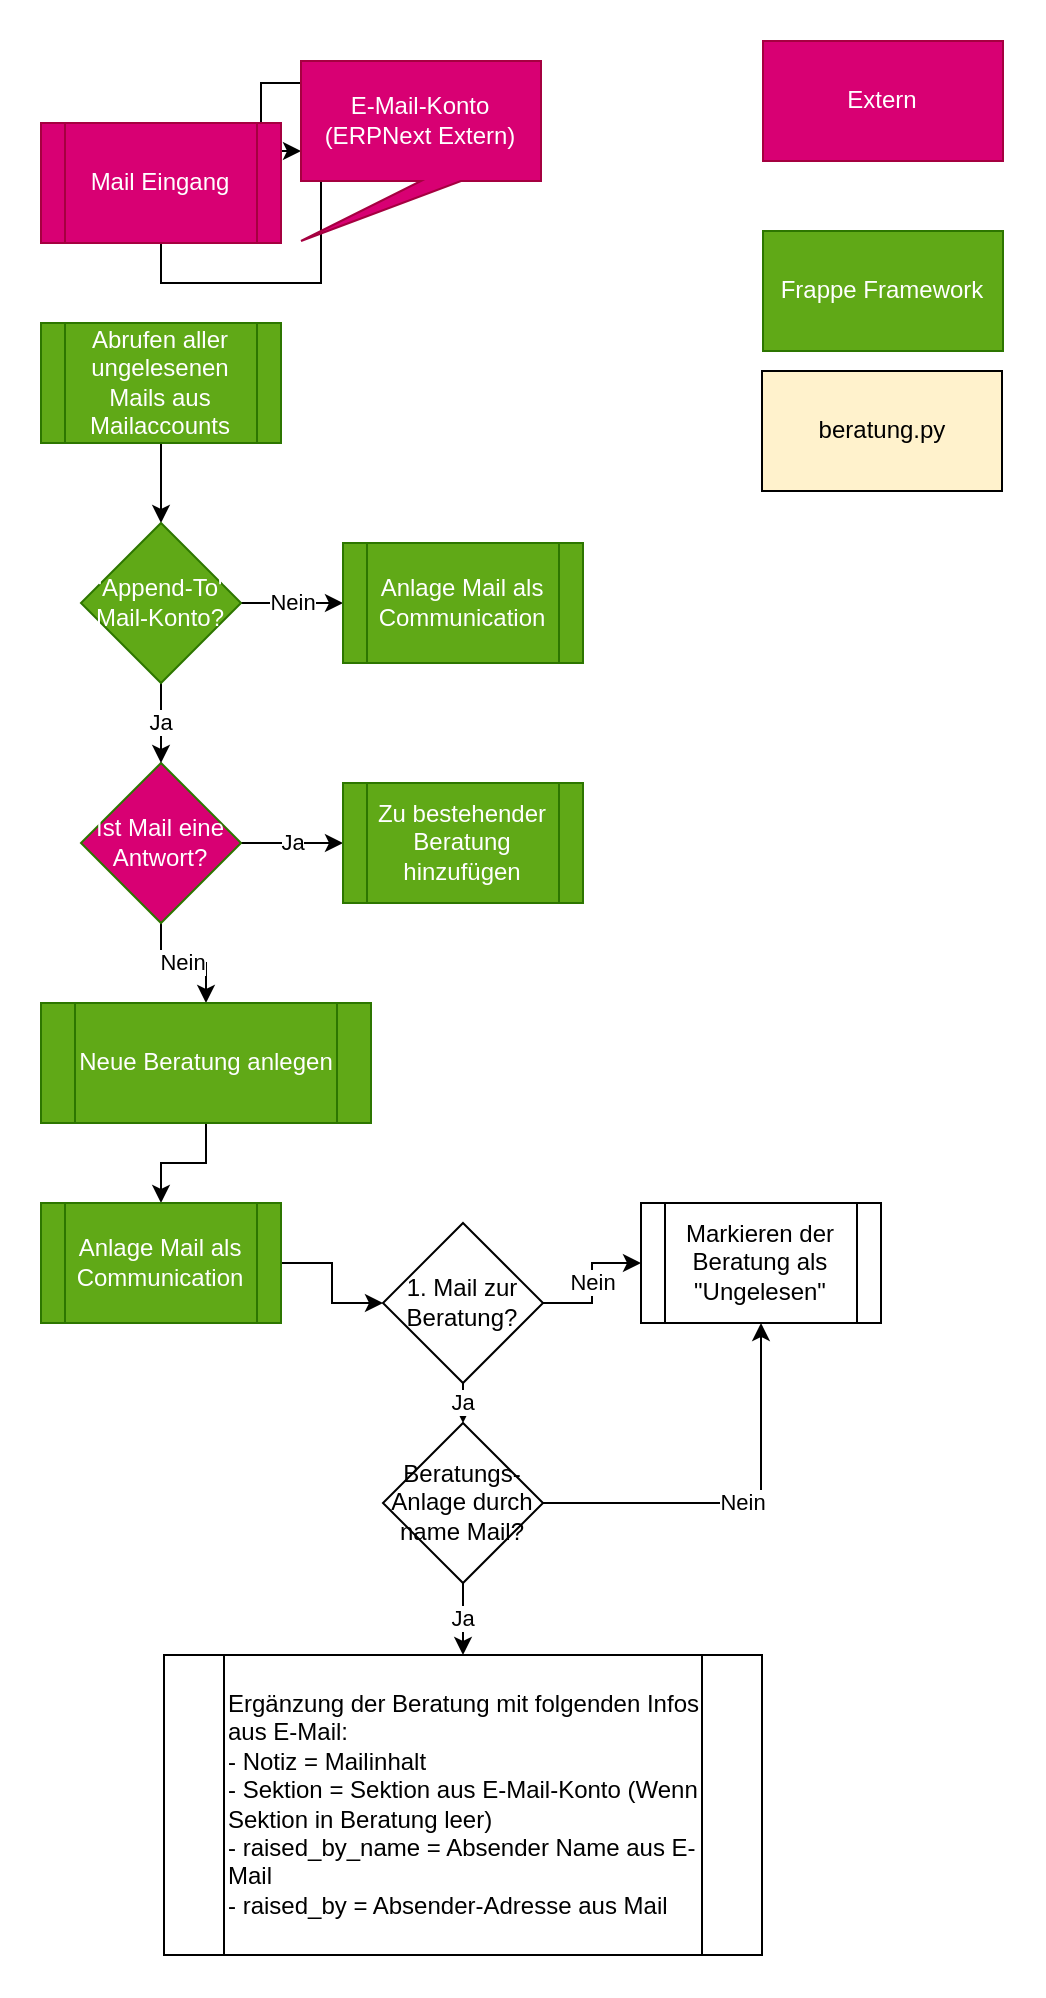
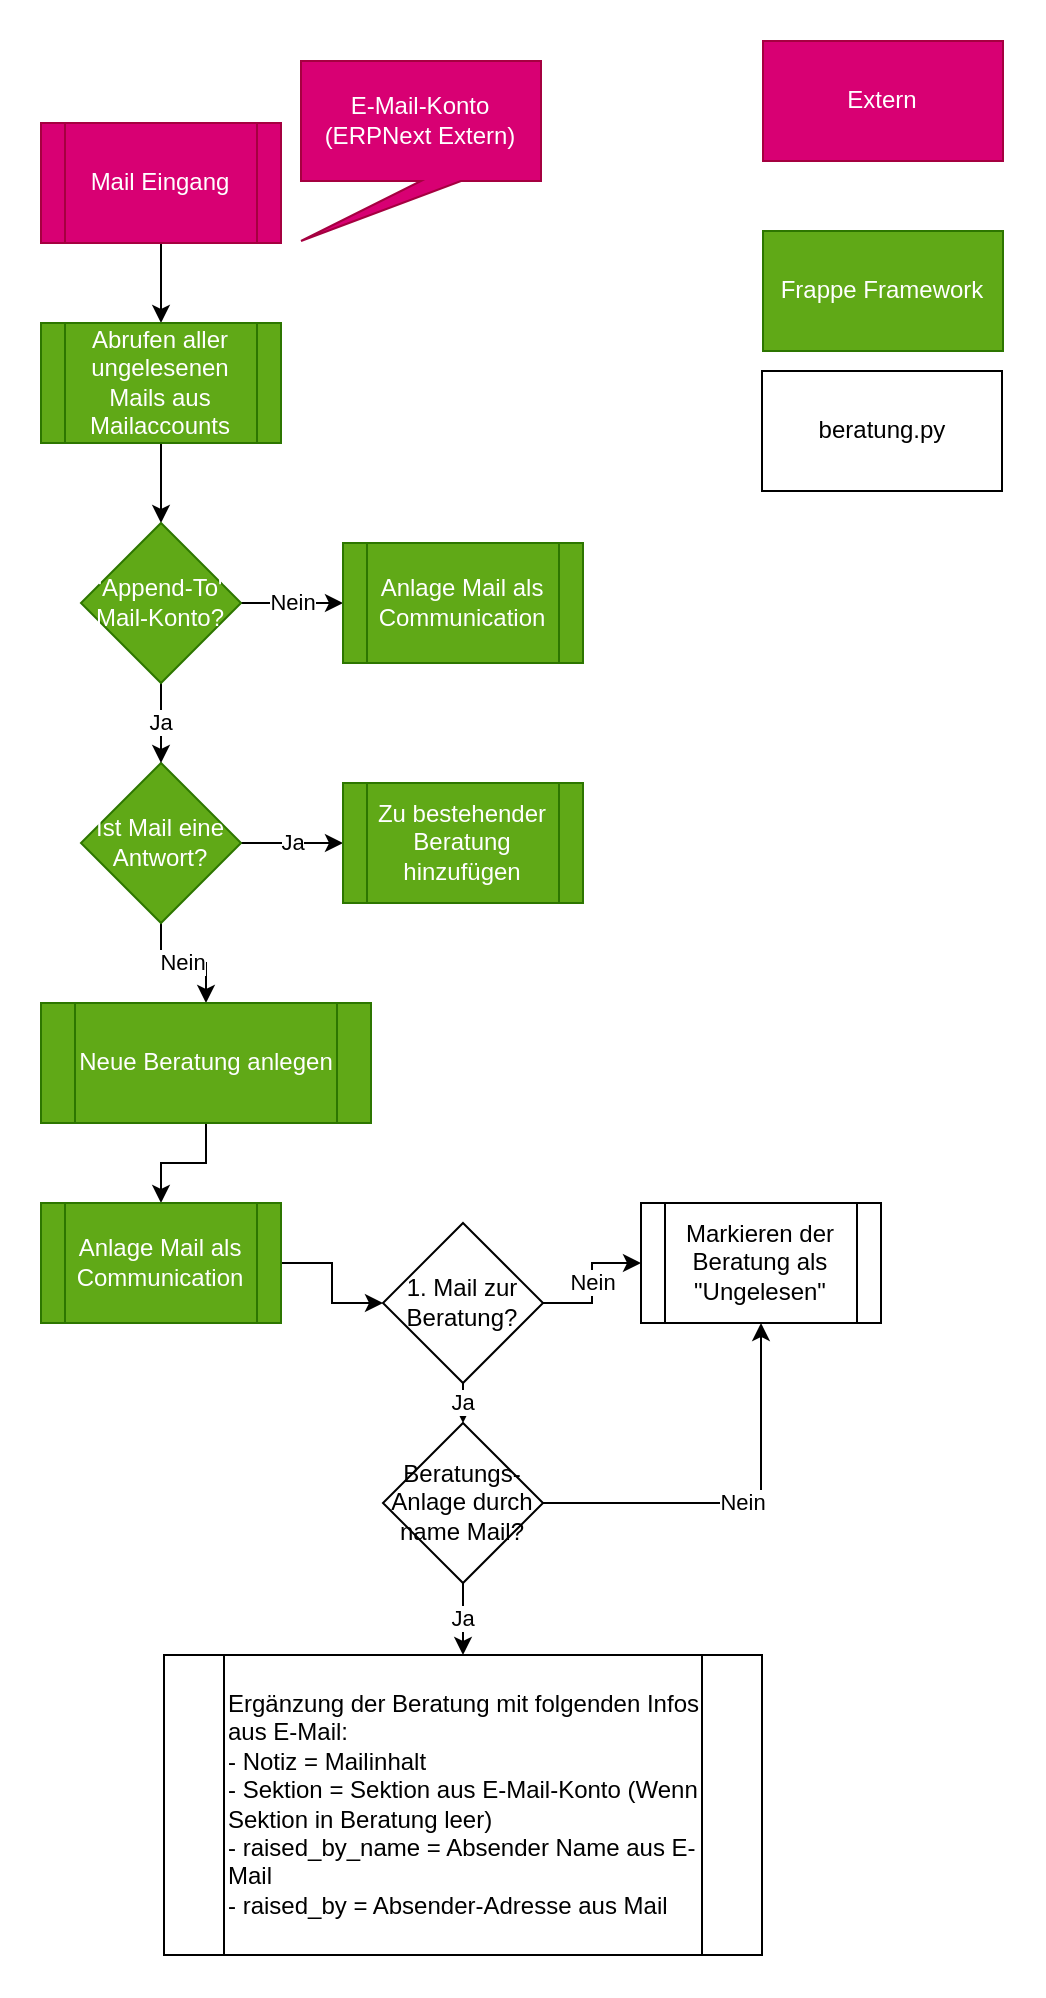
edge "Mail Eingang" -> "E-Mail-Konto (ERPNext Extern)": now "Mail Eingang" -> "Abrufen aller ungelesenen Mails aus Mailaccounts"
node "beratung.py": fillcolor #fff2cc -> #ffffff
node "Ist Mail eine Antwort?": fillcolor #d80073 -> #60a917
